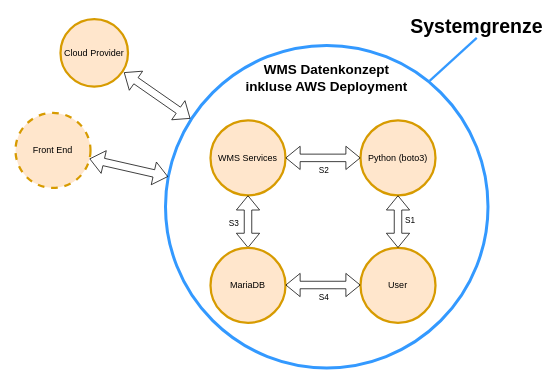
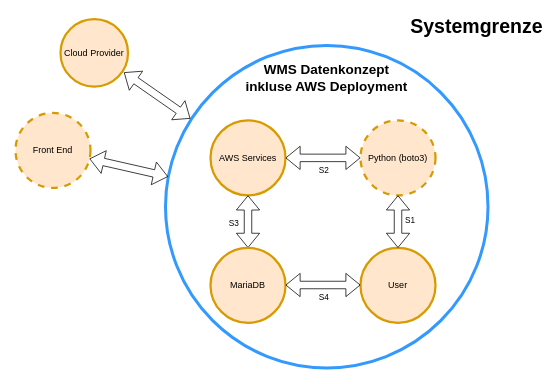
edge "Systemgrenze" -- "WMS Datenkonzept inkluse AWS Deployment": removed
node "WMS Services": label "WMS Services" -> "AWS Services"
node "Python (boto3)": style solid -> dashed
